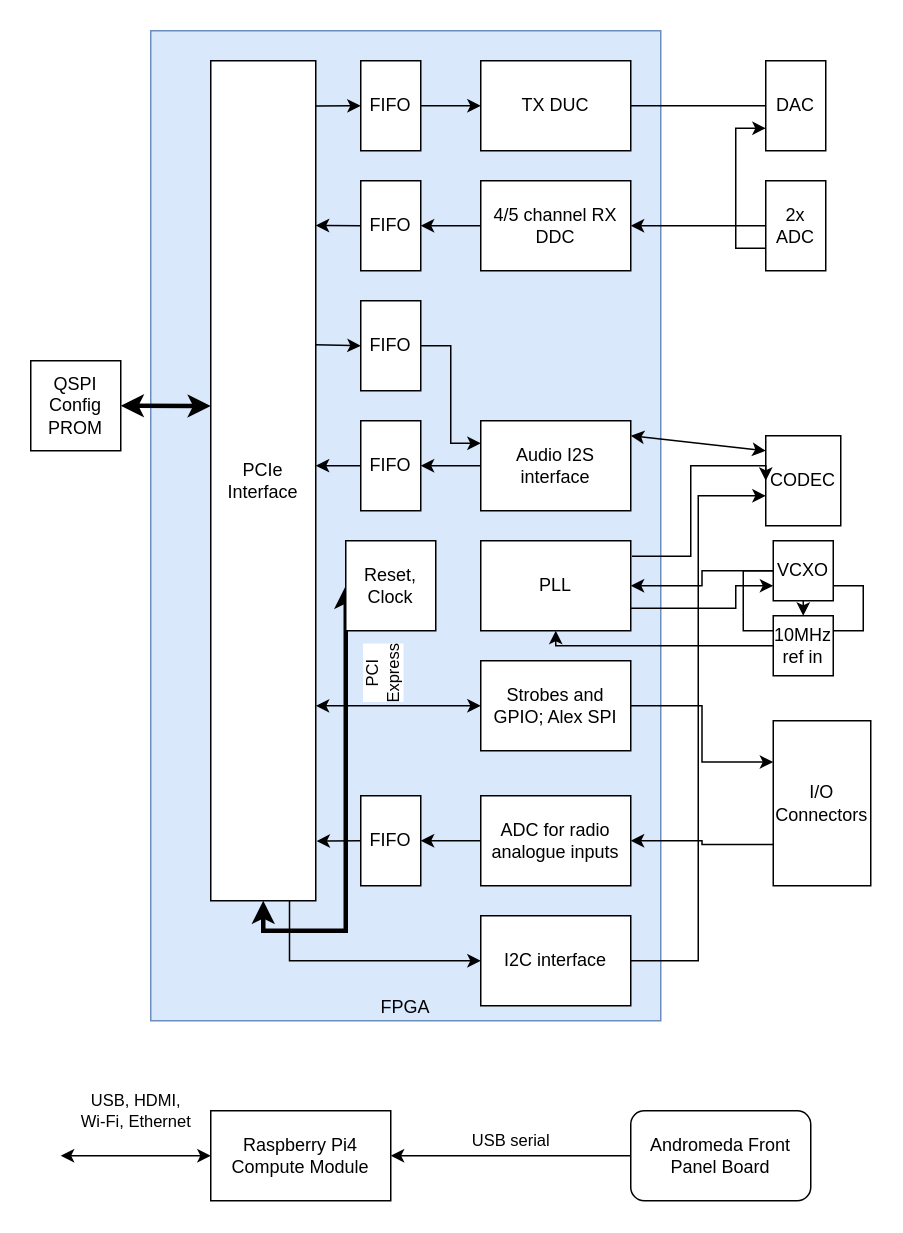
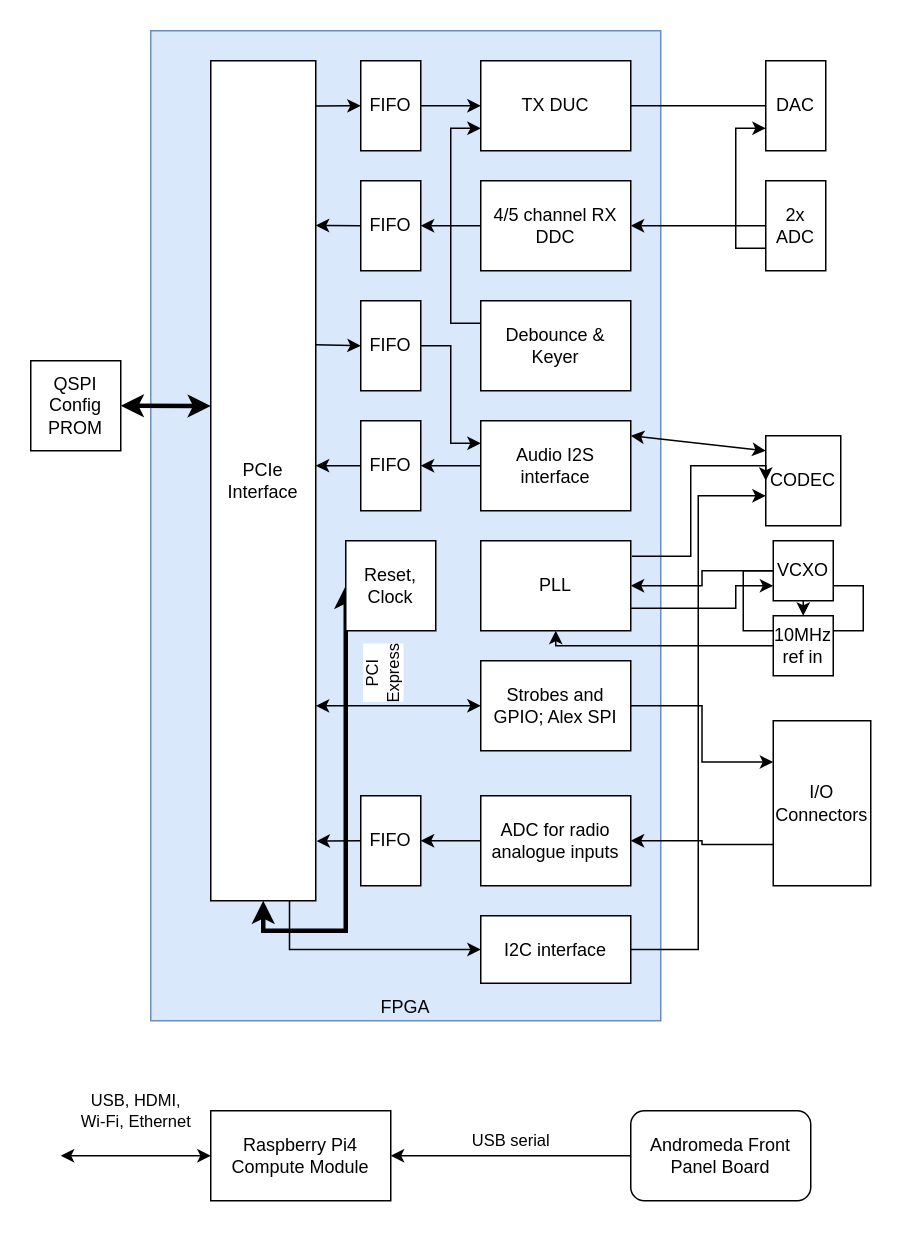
edge "Debounce & Keyer" -> "TX DUC": added
node "Debounce & Keyer": added
node "I2C interface": size 150x90 -> 150x68
